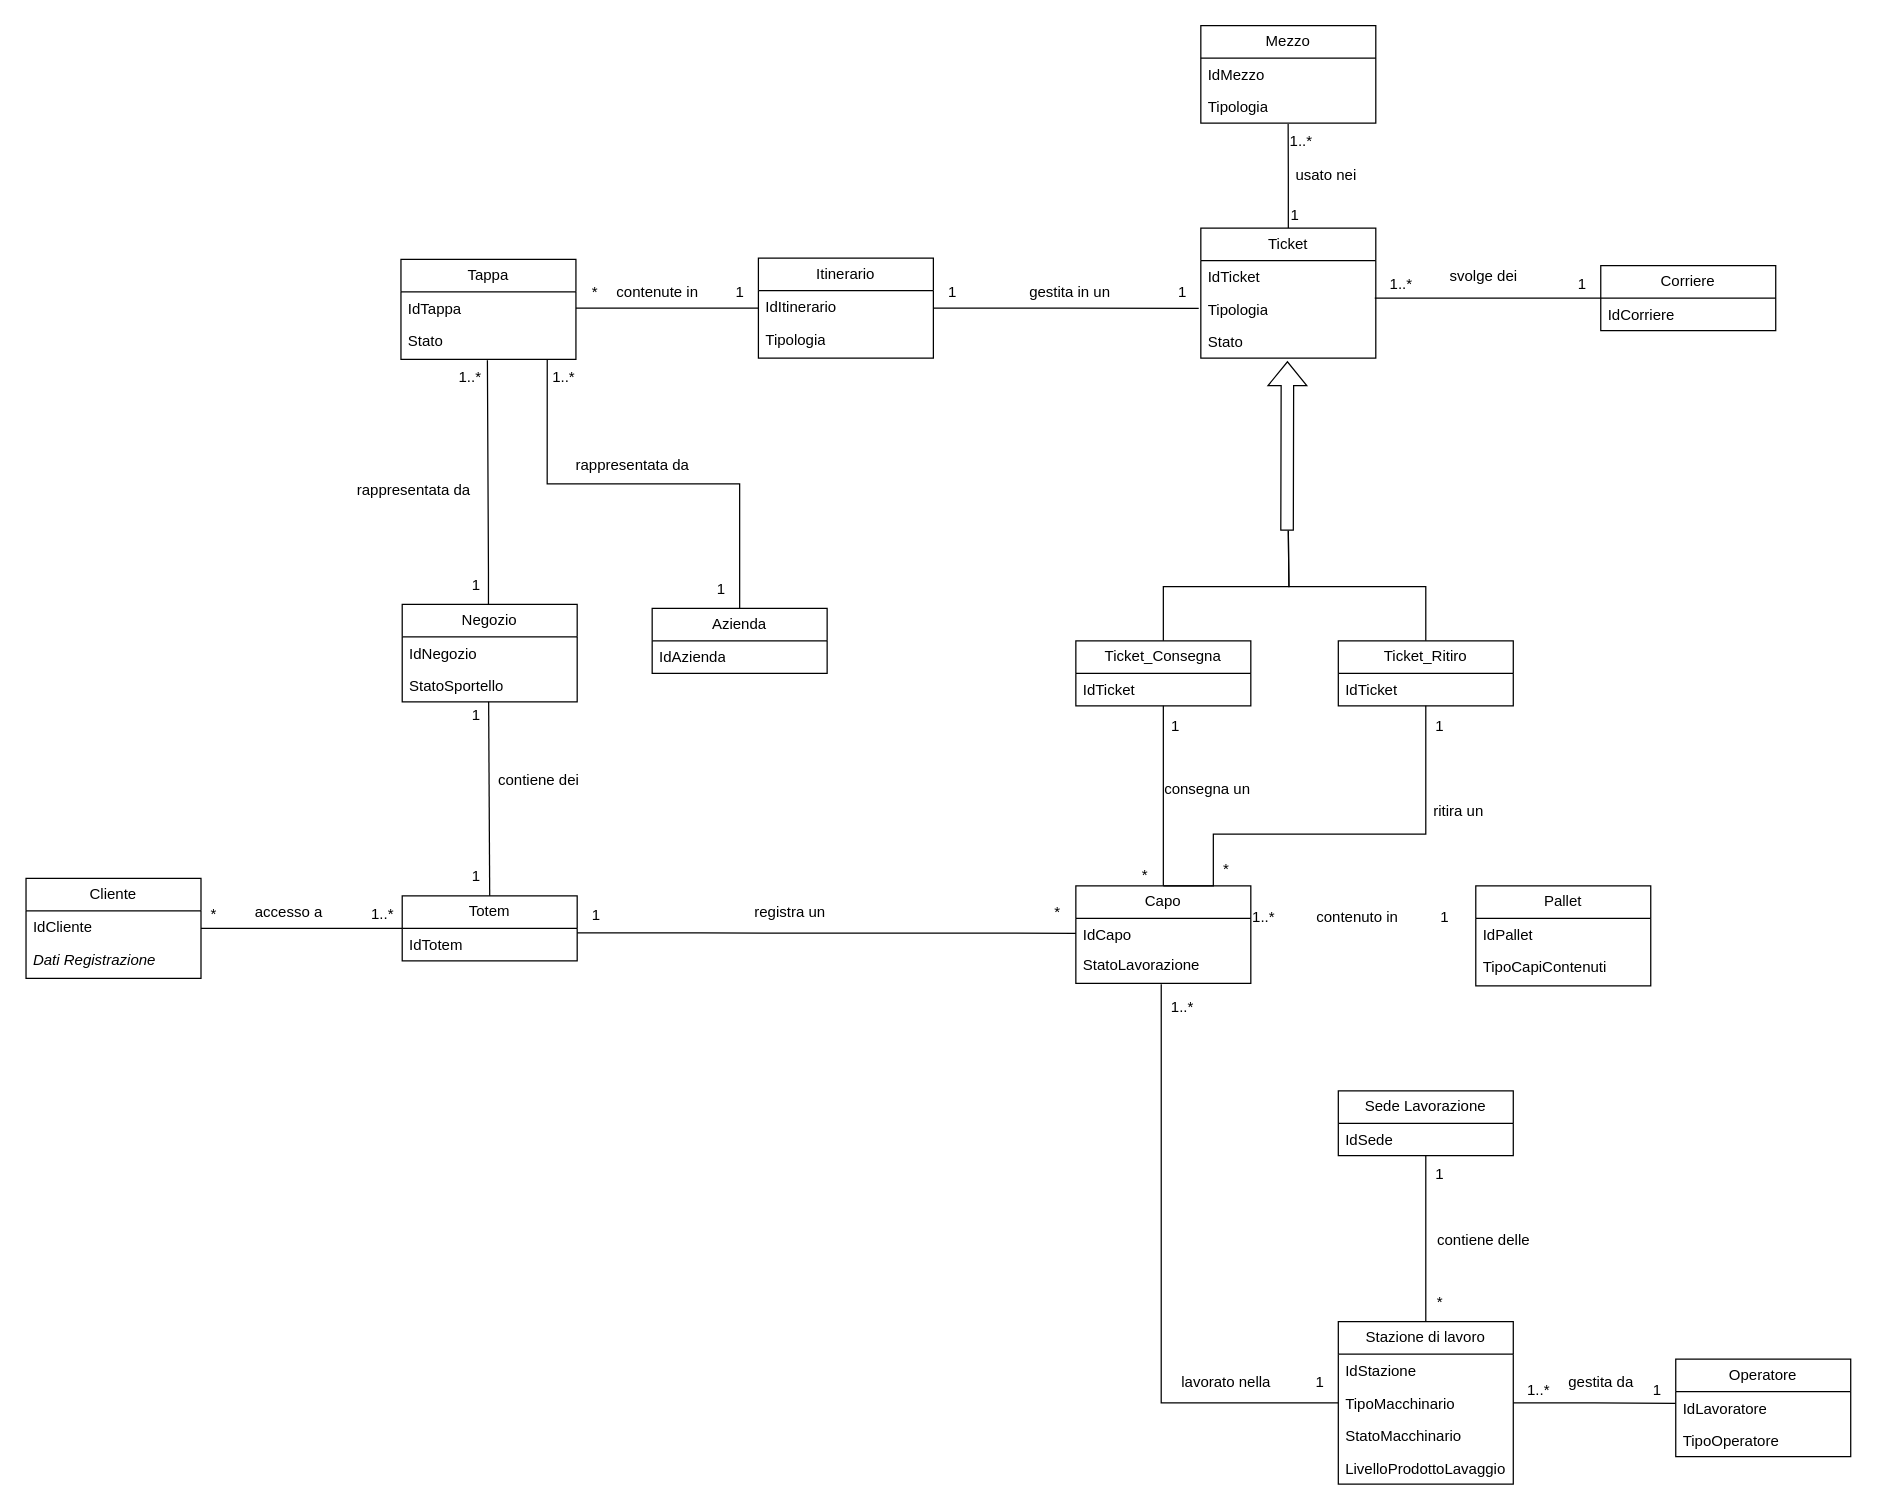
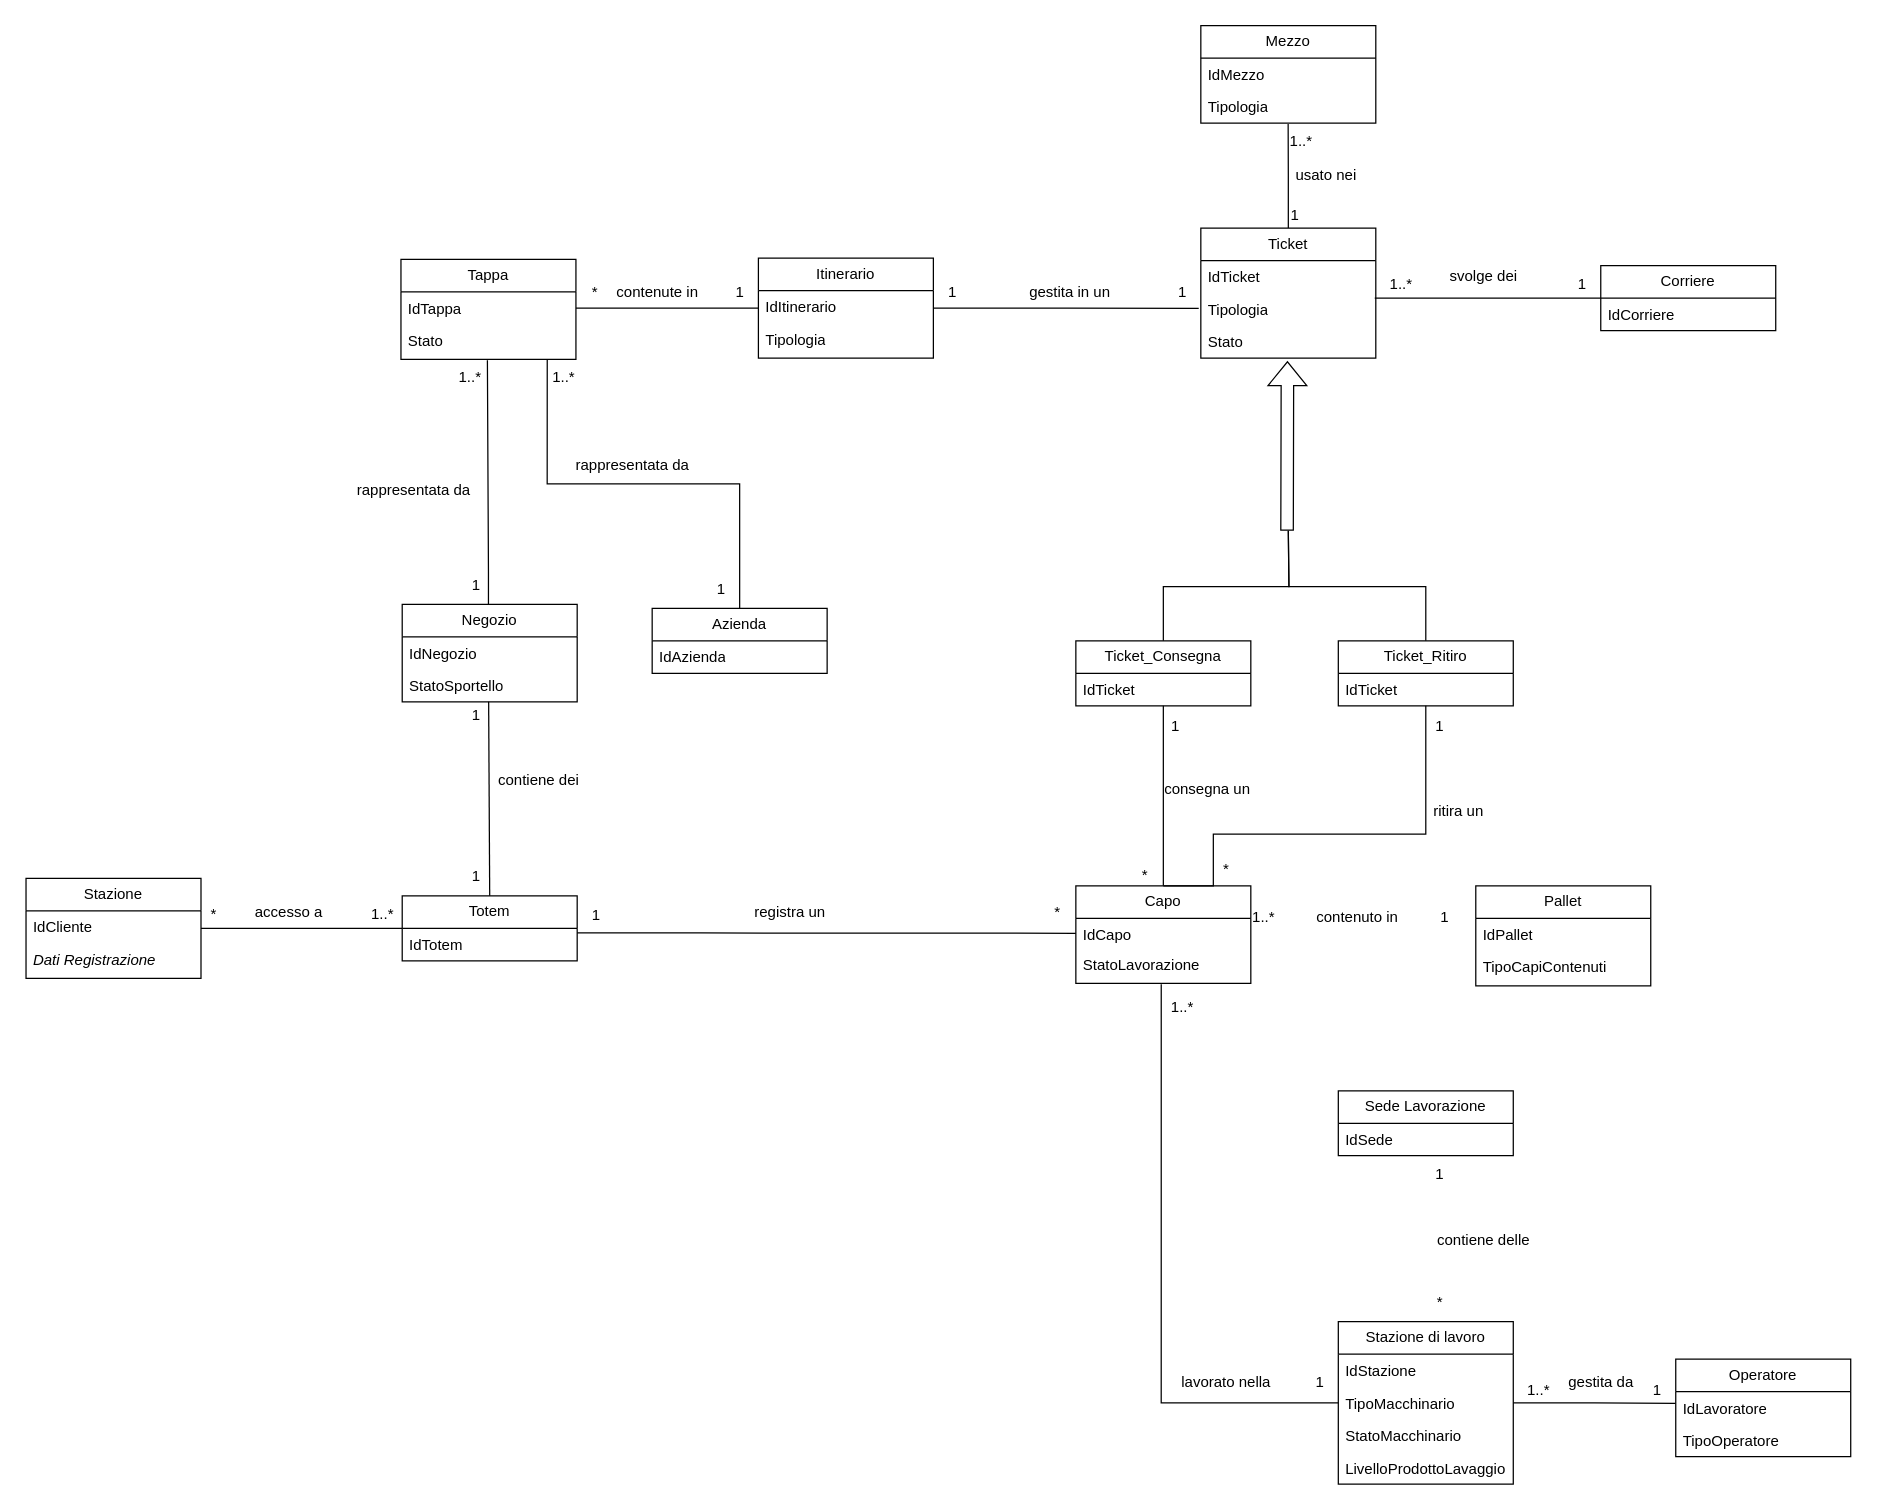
node "Cliente": label "Cliente" -> "Stazione"
edge "Sede Lavorazione" -- "Stazione di lavoro": removed
